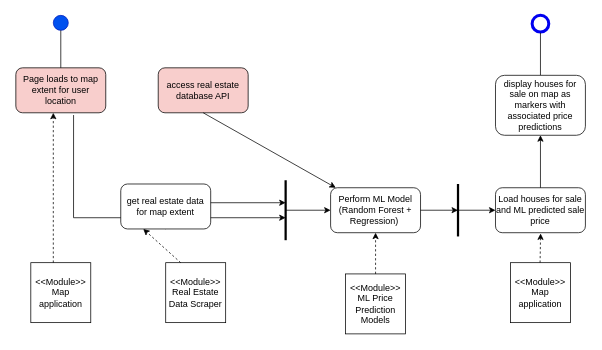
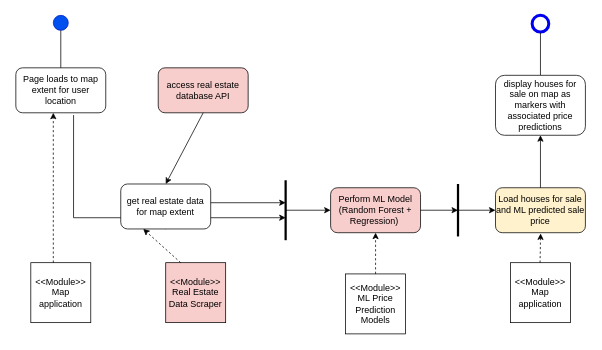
node "Page loads to map extent for user location": fillcolor #f8cecc -> #ffffff
edge "access real estate database API" -> "Perform ML Model (Random Forest + Regression)": now "access real estate database API" -> "get real estate data for map extent"
node "Perform ML Model (Random Forest + Regression)": fillcolor #ffffff -> #f8cecc
node "Load houses for sale and ML predicted sale price": fillcolor #ffffff -> #fff2cc
node "<<Module>> Real Estate Data Scraper": fillcolor #ffffff -> #f8cecc
